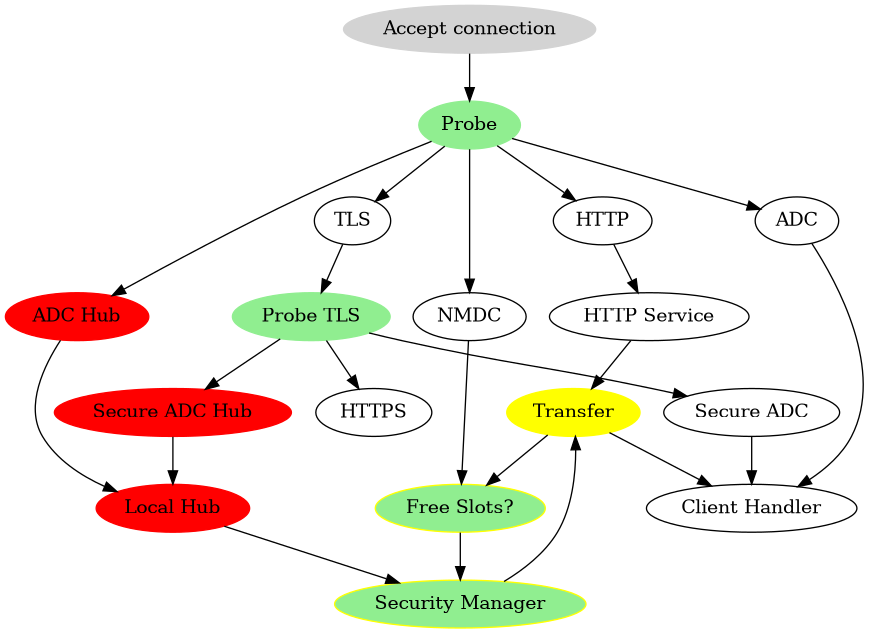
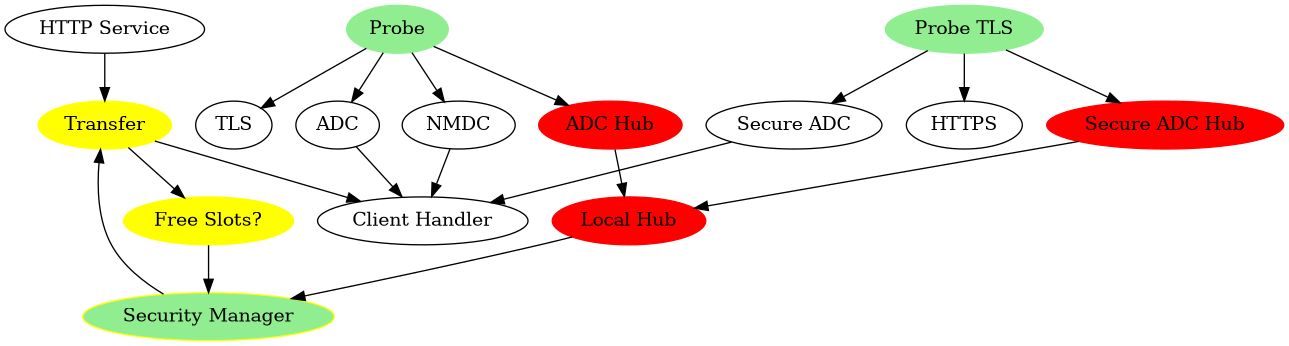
node "Accept connection": removed
node "HTTP": removed
edge "TLS" -> "Probe TLS": removed
edge "NMDC" -> "Free Slots?": now "NMDC" -> "Client Handler"
node "Free Slots?": fillcolor lightgreen -> yellow
